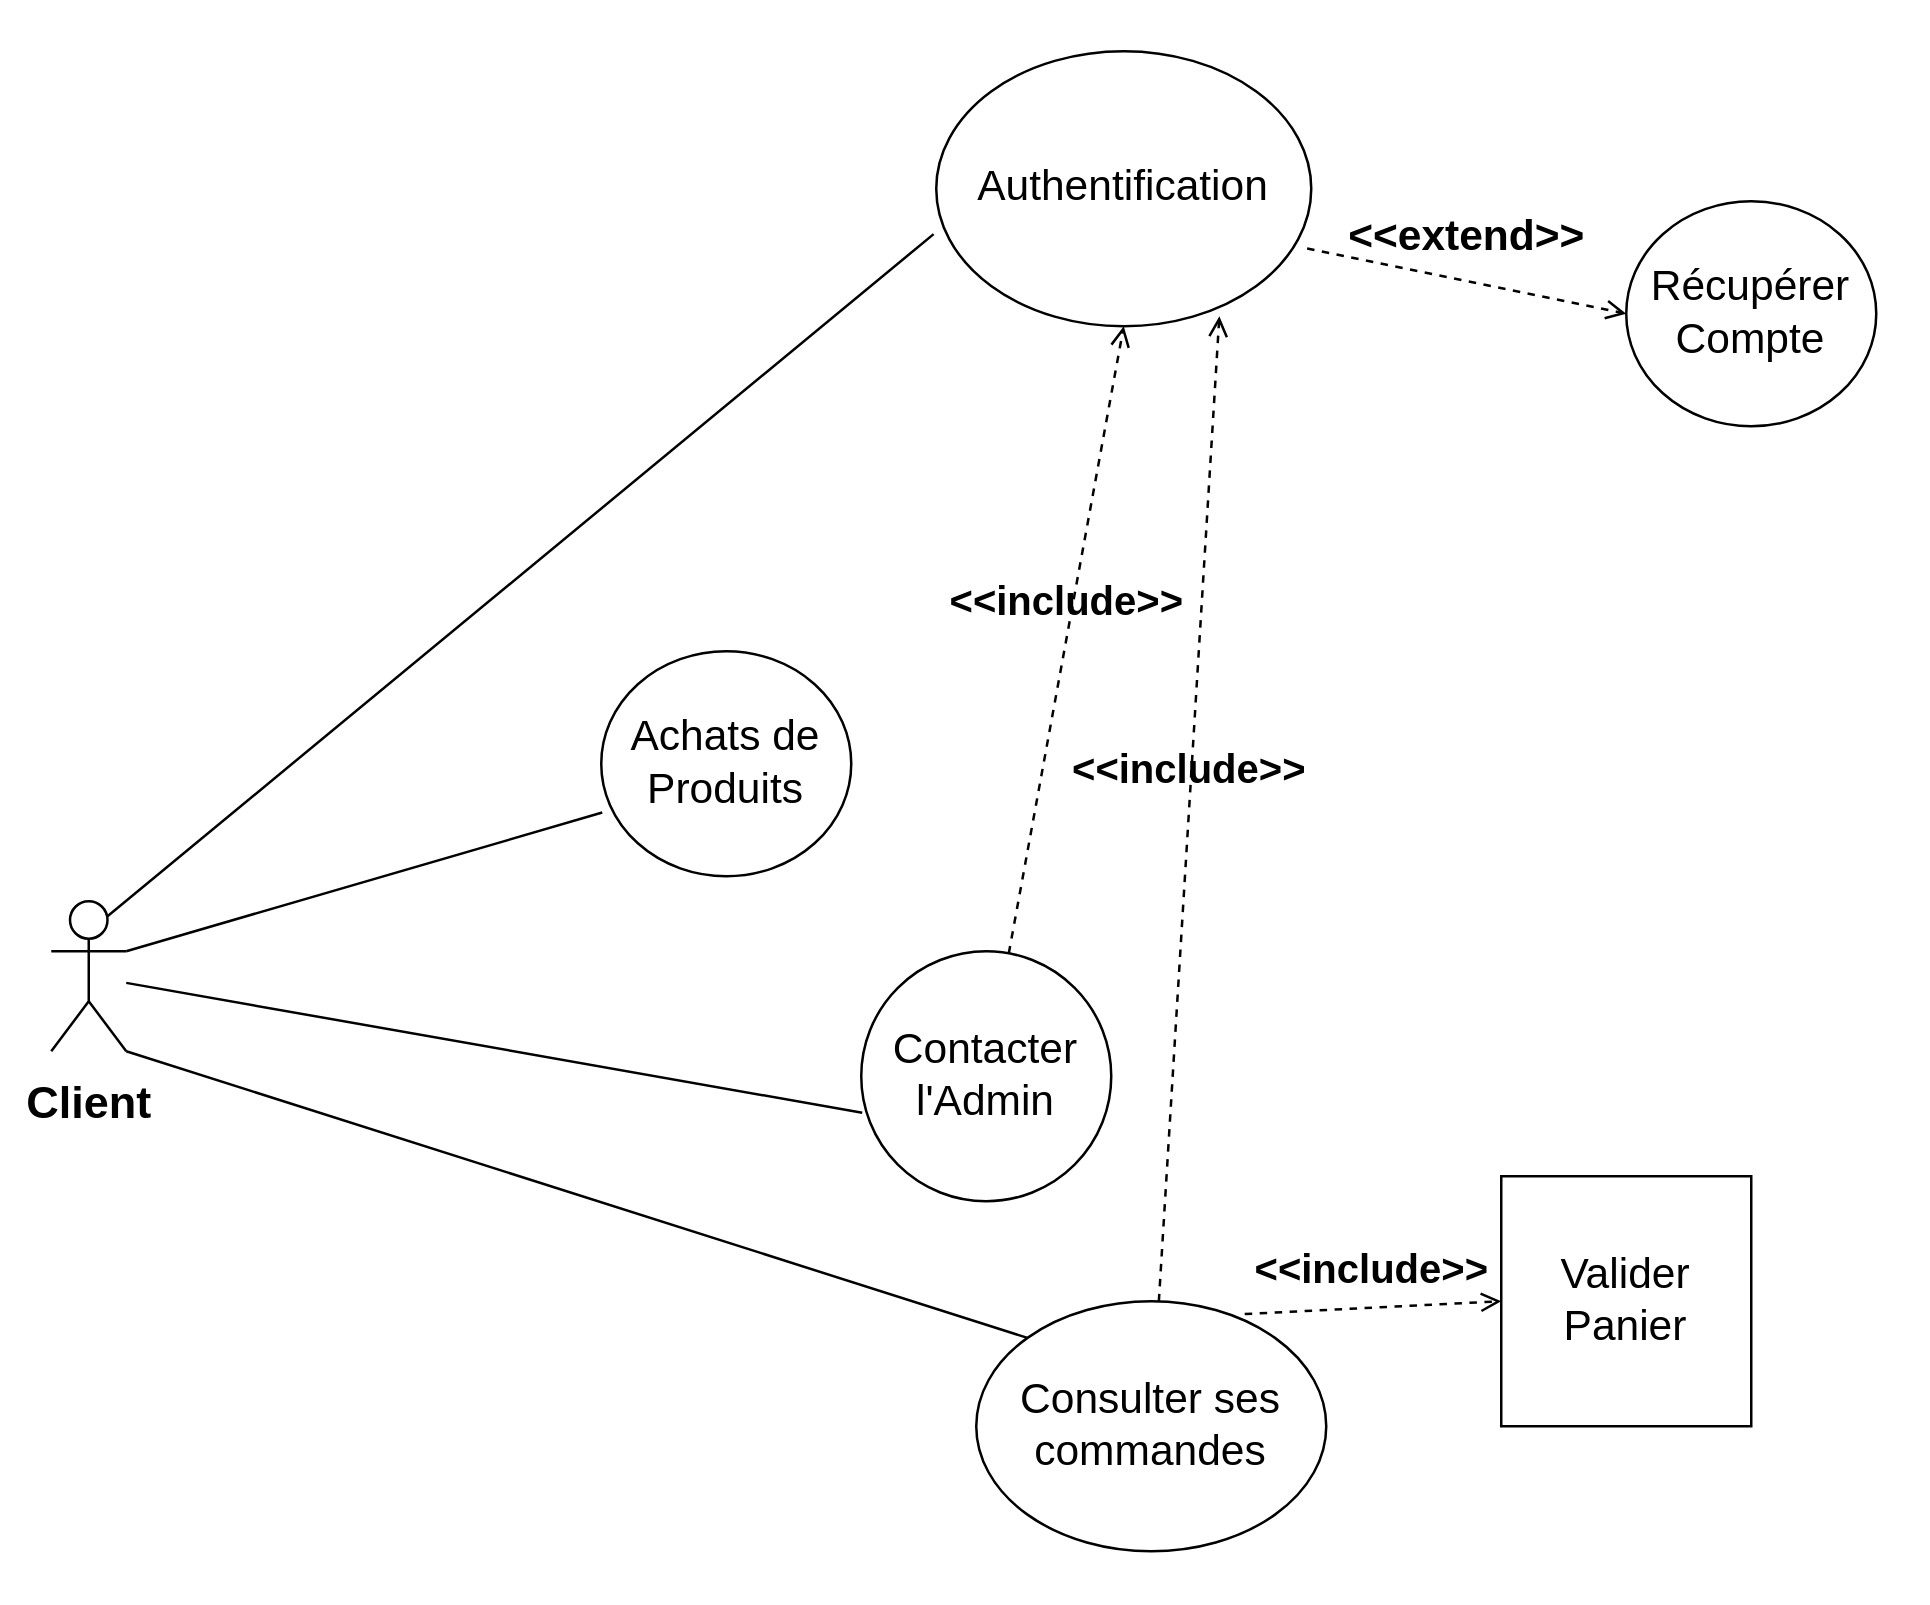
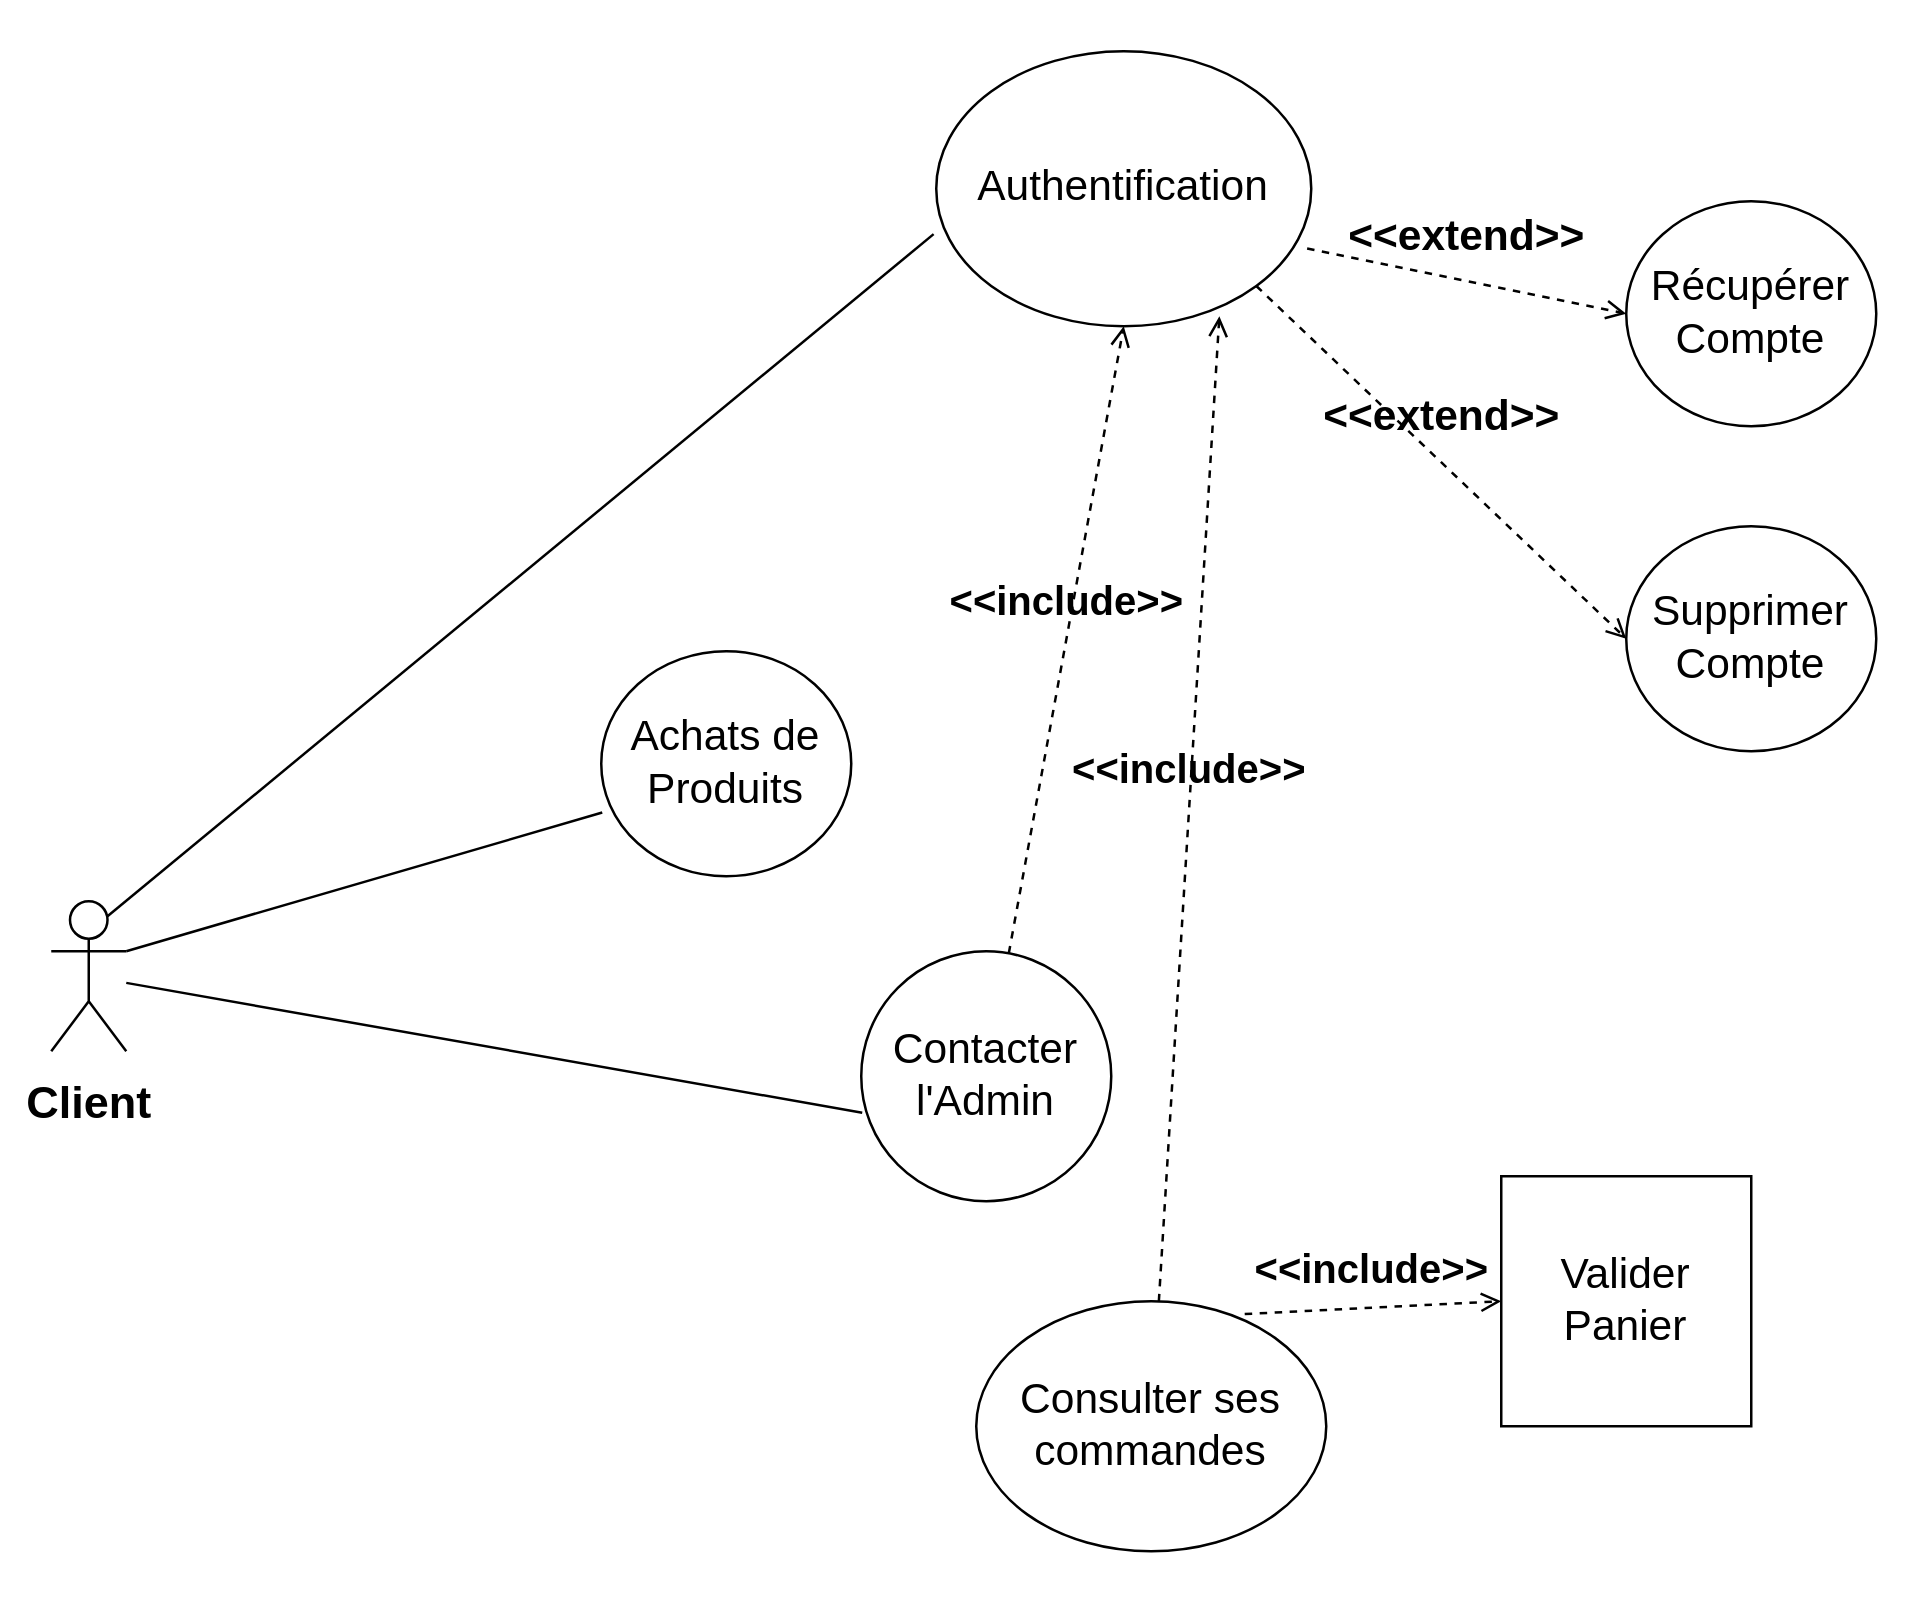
edge "Authentification" -> "Supprimer Compte": added, label "<<extend>>"
node "Supprimer Compte": added
edge "Client" -- "Consulter ses commandes": removed
